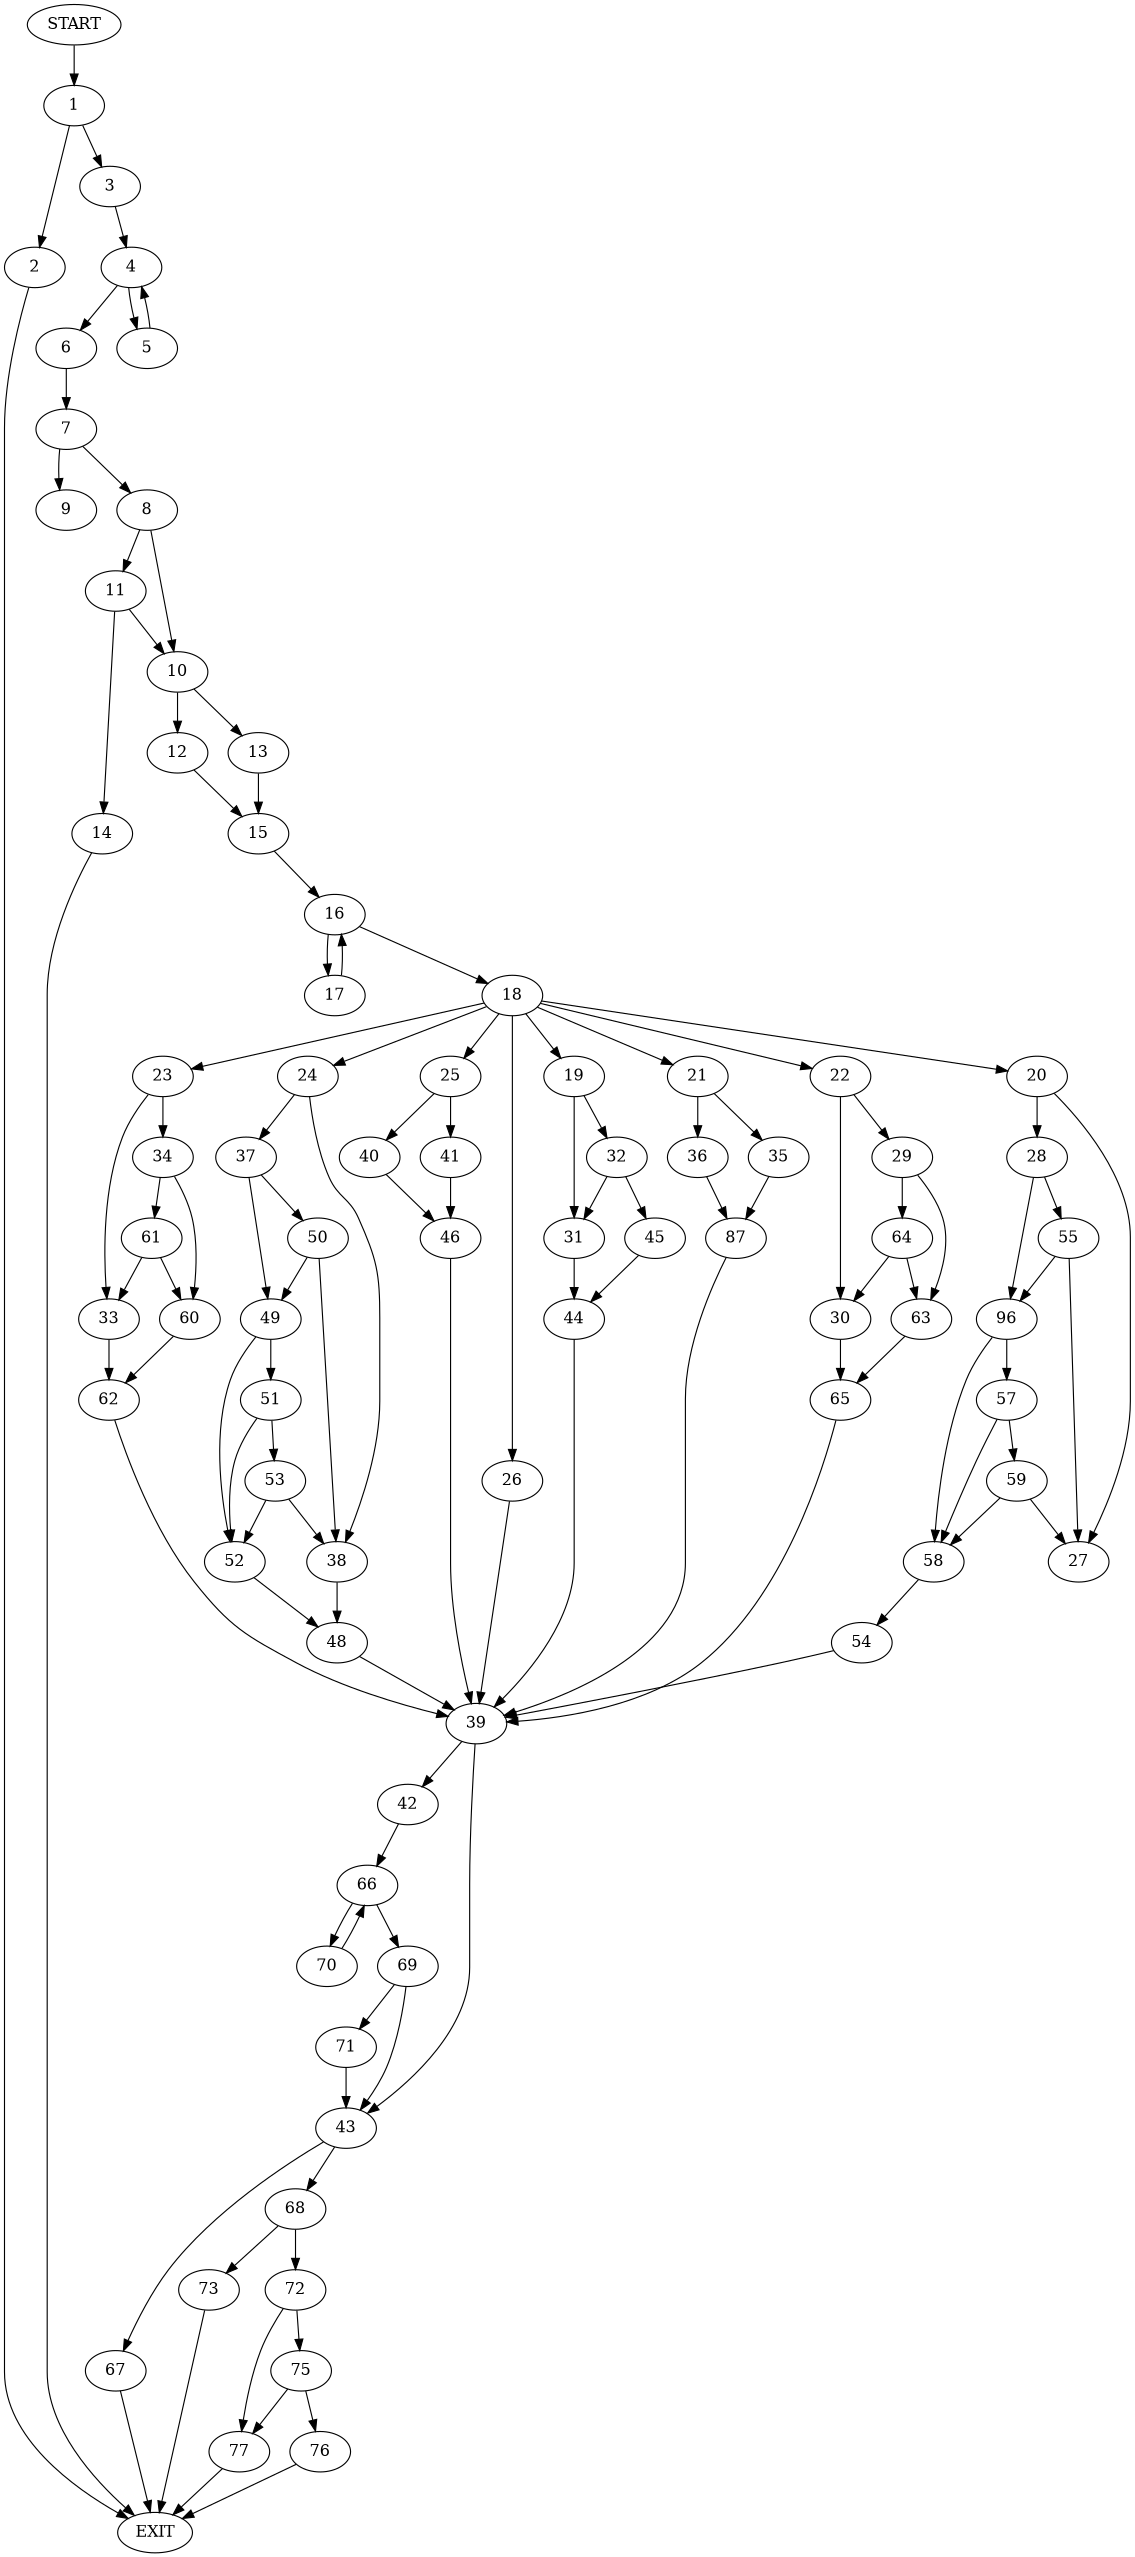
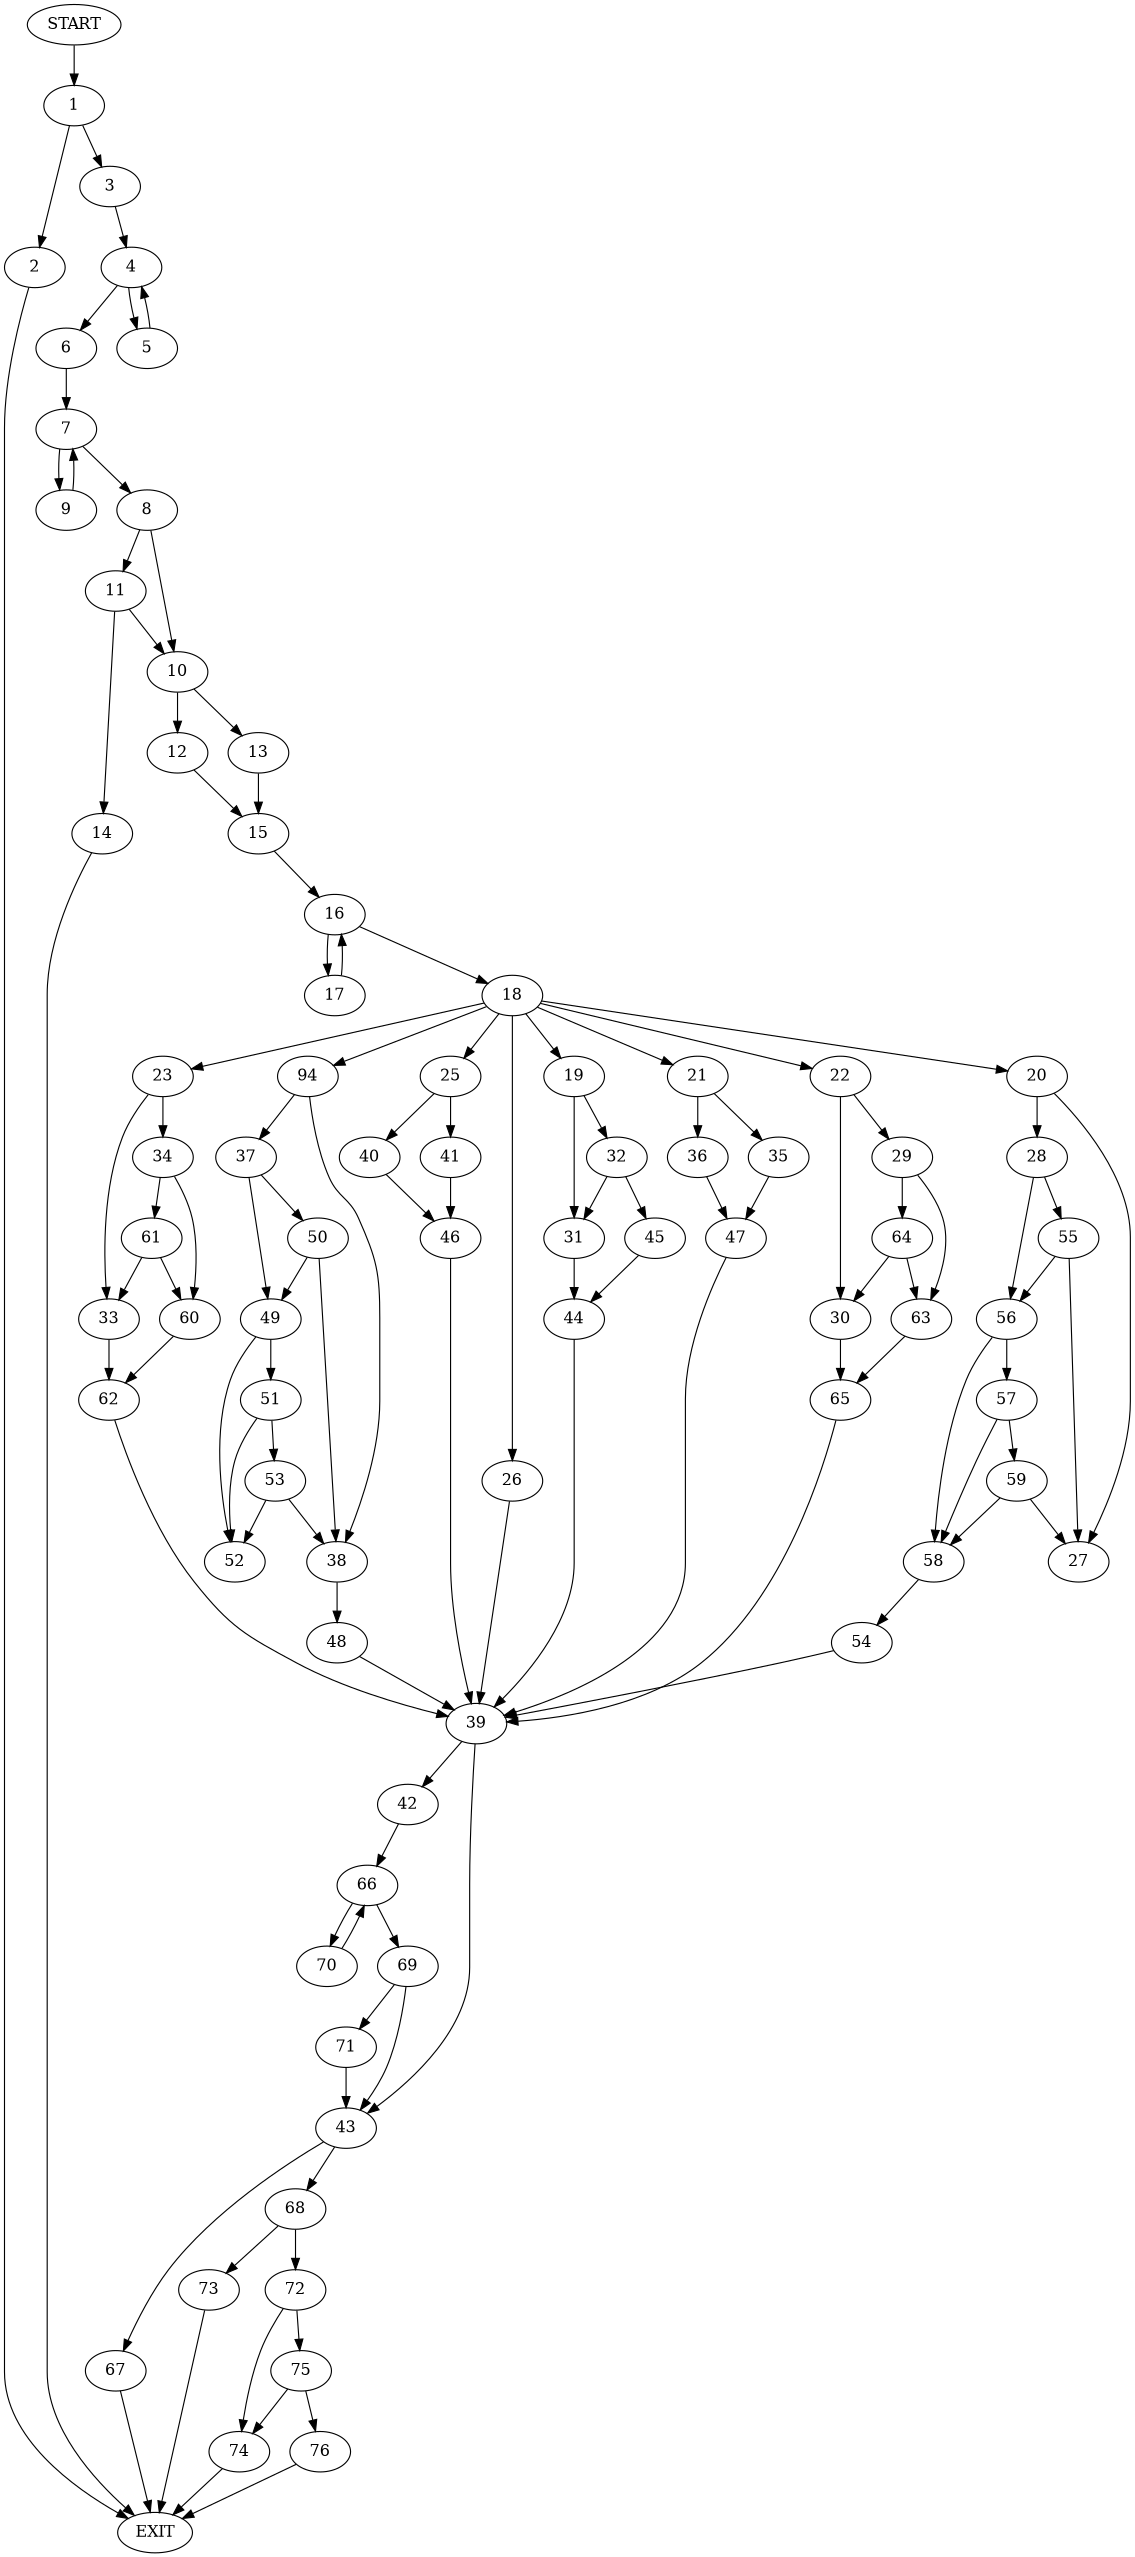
edge "9" -> "7": added
node "24": label "24" -> "94"
node "87": label "87" -> "47"
node "96": label "96" -> "56"
edge "52" -> "48": removed
node "77": label "77" -> "74"
